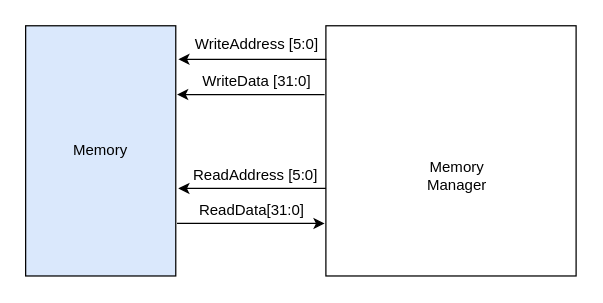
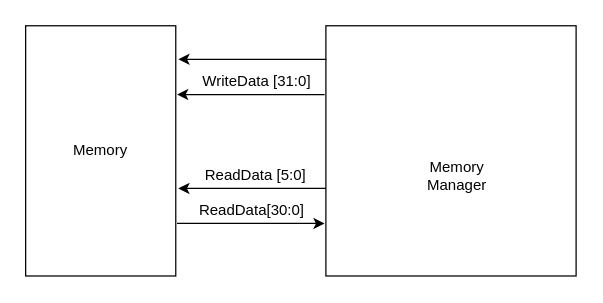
node "WriteAddress [5:0]": removed
node "Memory": fillcolor #dae8fc -> #ffffff
node "ReadAddress [5:0]": label "ReadAddress [5:0]" -> "ReadData [5:0]"
node "ReadData[31:0]": label "ReadData[31:0]" -> "ReadData[30:0]"
